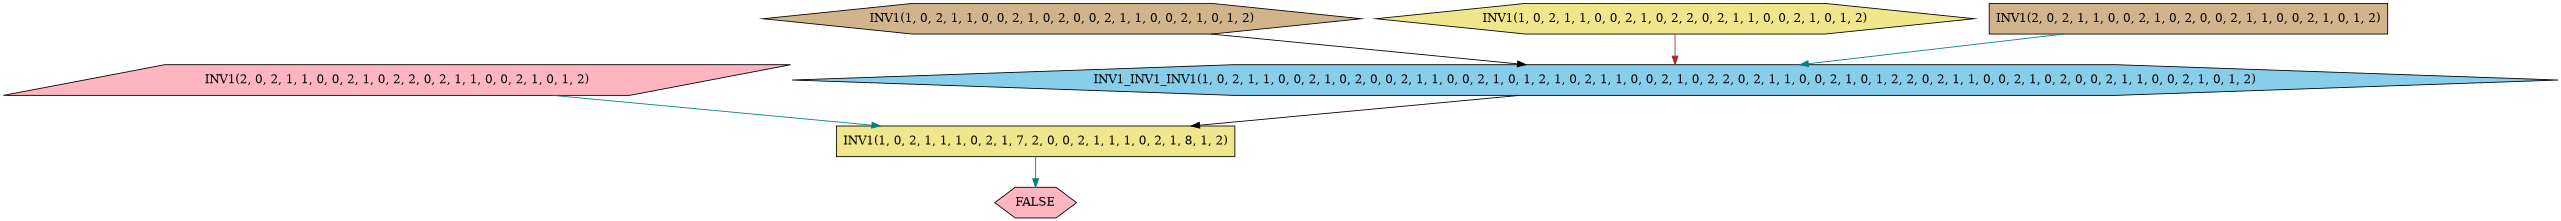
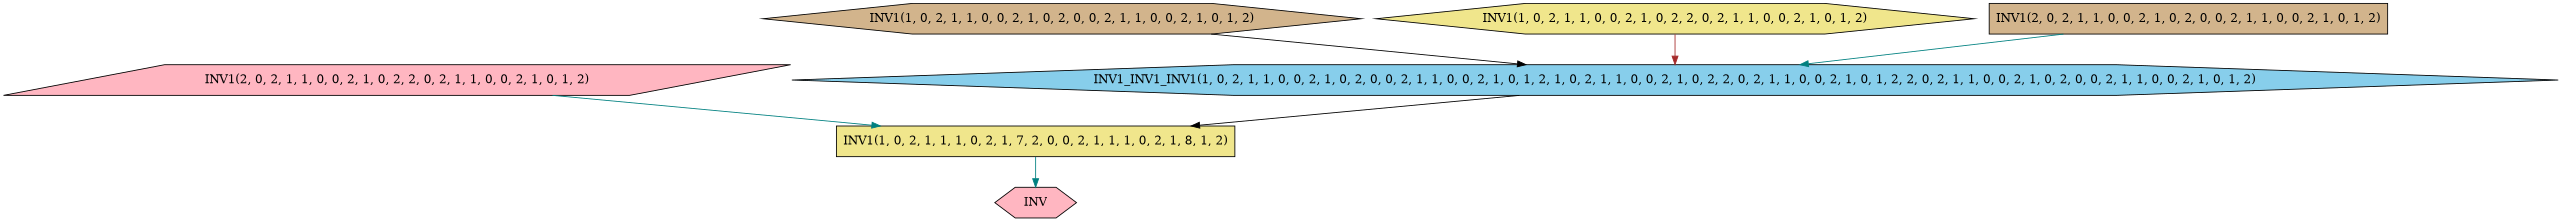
node "FALSE": label "FALSE" -> "INV"
